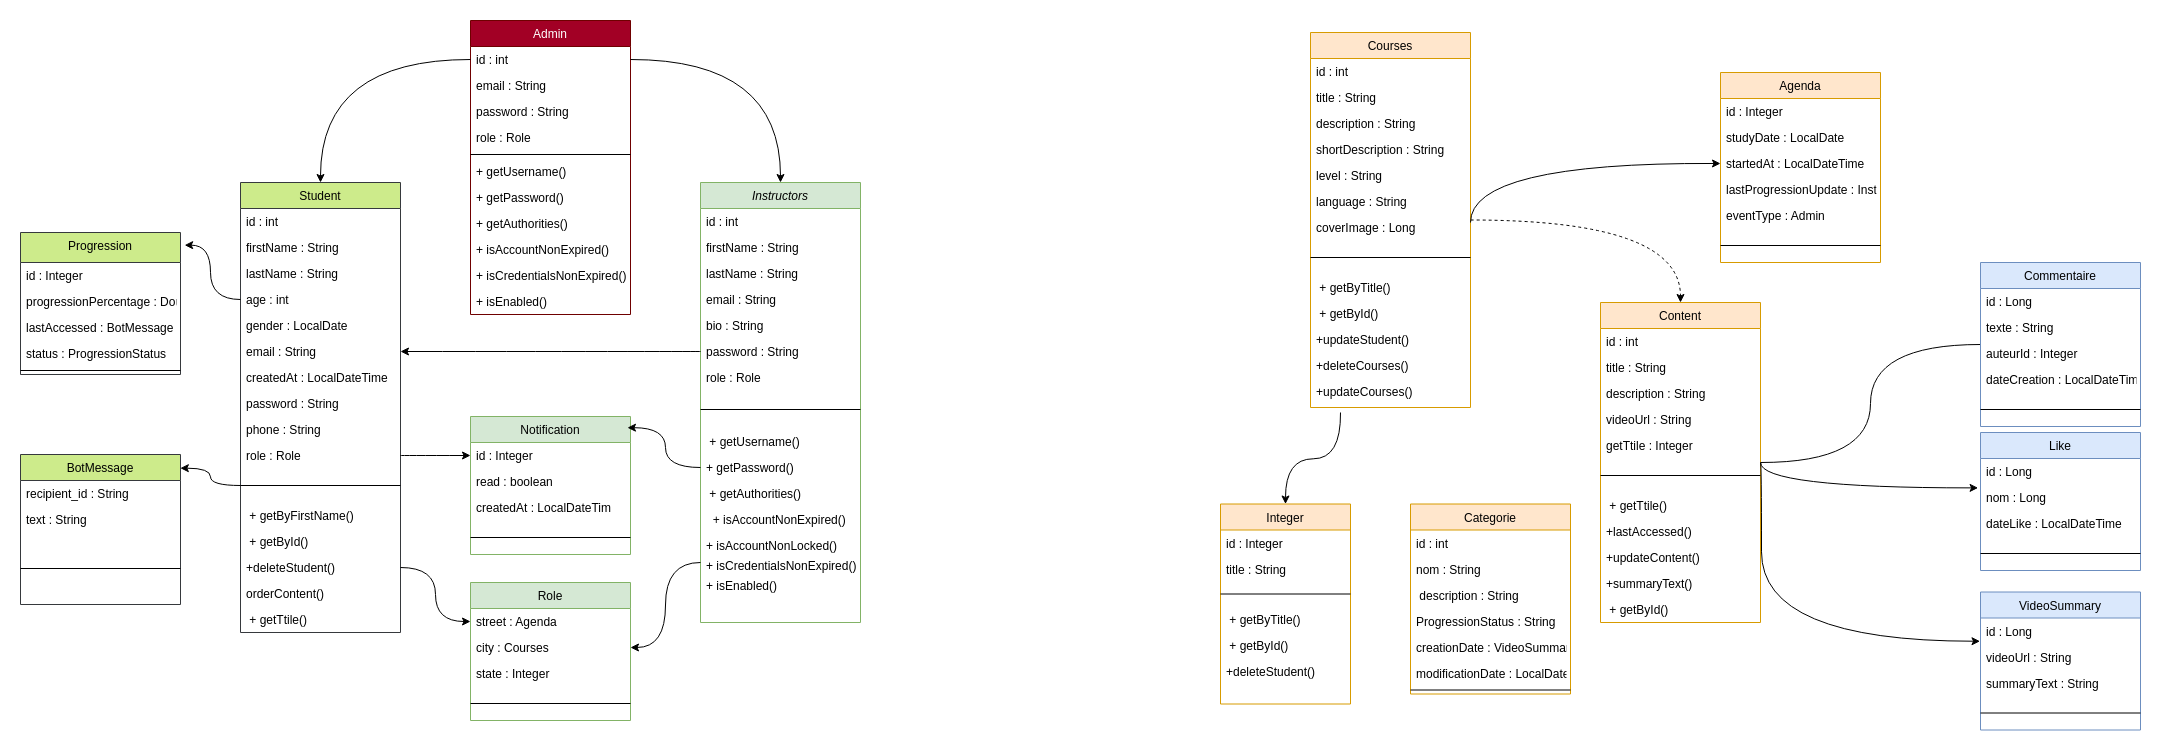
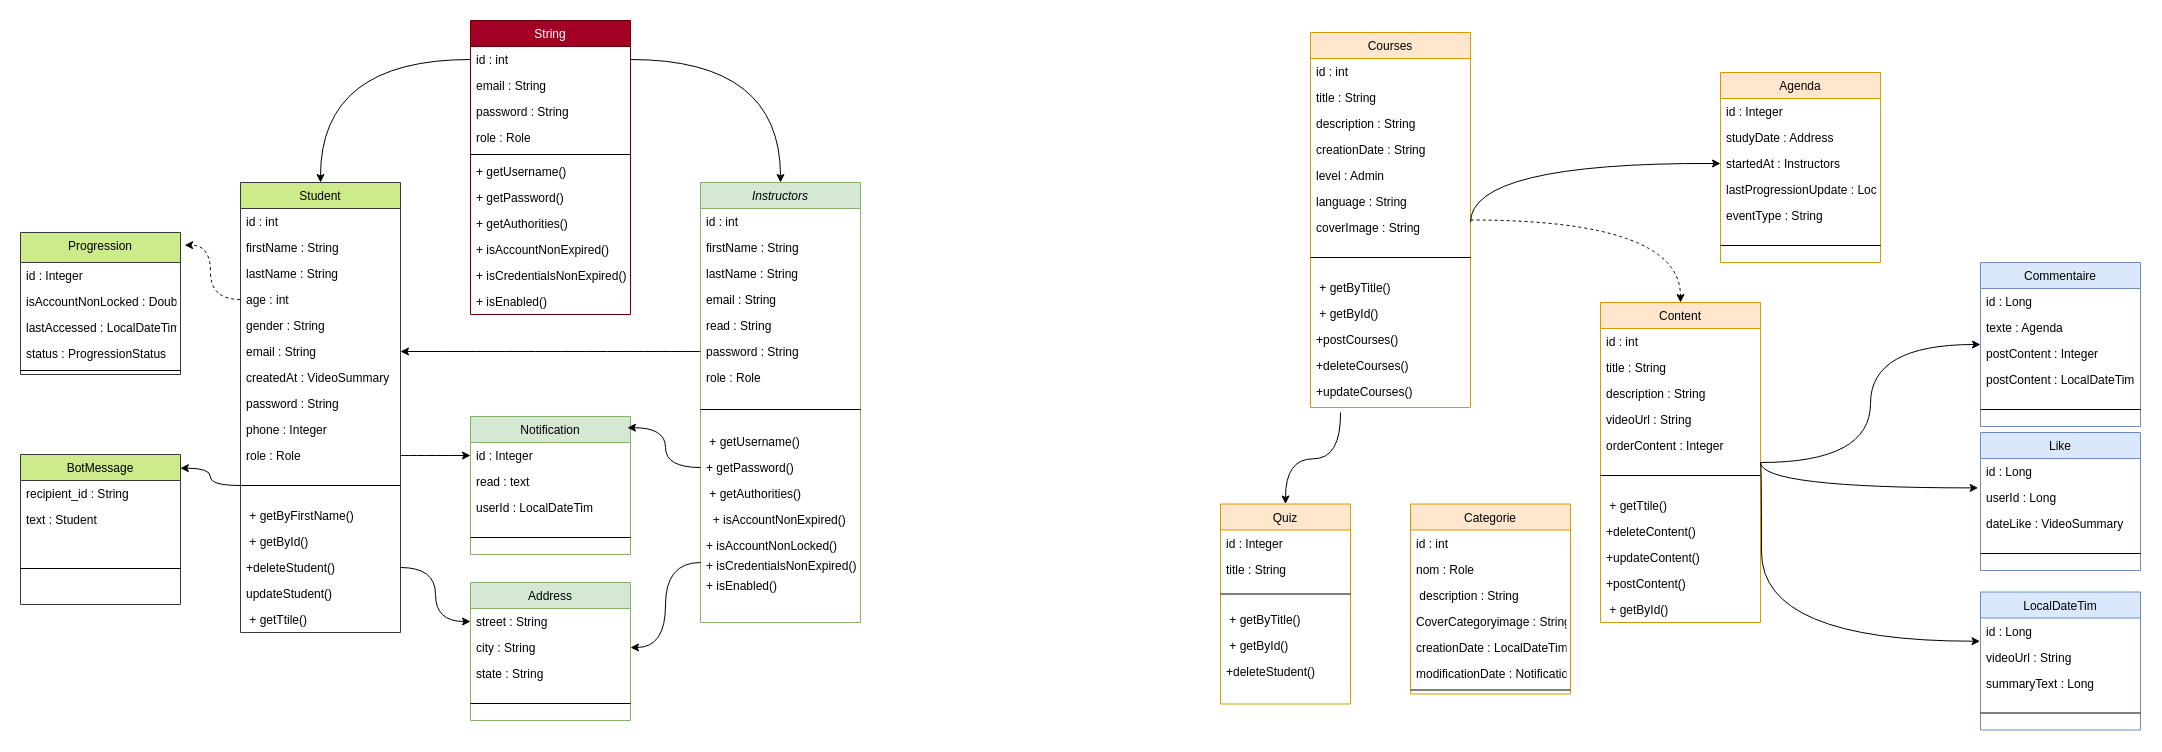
node "Admin": label "Admin" -> "String"
node "studyDate : LocalDate": label "studyDate : LocalDate" -> "studyDate : Address"
node "shortDescription : String": label "shortDescription : String" -> "creationDate : String"
node "startedAt : LocalDateTime": label "startedAt : LocalDateTime" -> "startedAt : Instructors"
node "level : String": label "level : String" -> "level : Admin"
node "lastProgressionUpdate : Instructors": label "lastProgressionUpdate : Instructors" -> "lastProgressionUpdate : LocalDateTim"
node "eventType : Admin": label "eventType : Admin" -> "eventType : String"
node "coverImage : Long": label "coverImage : Long" -> "coverImage : String"
edge "age : int" -> "Progression": style solid -> dashed
node "progressionPercentage : Double": label "progressionPercentage : Double" -> "isAccountNonLocked : Double"
node "gender : LocalDate": label "gender : LocalDate" -> "gender : String"
node "bio : String": label "bio : String" -> "read : String"
node "lastAccessed : BotMessage": label "lastAccessed : BotMessage" -> "lastAccessed : LocalDateTime"
node "texte : String": label "texte : String" -> "texte : Agenda"
node "+updateStudent()": label "+updateStudent()" -> "+postCourses()"
edge "Commentaire" -- "Content": arrowhead none -> classic
node "auteurId : Integer": label "auteurId : Integer" -> "postContent : Integer"
node "createdAt : LocalDateTime": label "createdAt : LocalDateTime" -> "createdAt : VideoSummary"
node "dateCreation : LocalDateTim": label "dateCreation : LocalDateTim" -> "postContent : LocalDateTim"
node "phone : String": label "phone : String" -> "phone : Integer"
node "getTtile : Integer": label "getTtile : Integer" -> "orderContent : Integer"
node "read : boolean": label "read : boolean" -> "read : text"
node "nom : Long": label "nom : Long" -> "userId : Long"
node "createdAt : LocalDateTim": label "createdAt : LocalDateTim" -> "userId : LocalDateTim"
node "Integer": label "Integer" -> "Quiz"
node "text : String": label "text : String" -> "text : Student"
node "dateLike : LocalDateTime": label "dateLike : LocalDateTime" -> "dateLike : VideoSummary"
node "+lastAccessed()": label "+lastAccessed()" -> "+deleteContent()"
node "nom : String": label "nom : String" -> "nom : Role"
node "+summaryText()": label "+summaryText()" -> "+postContent()"
node "orderContent()": label "orderContent()" -> "updateStudent()"
node "Role": label "Role" -> "Address"
node "VideoSummary": label "VideoSummary" -> "LocalDateTim"
node "street : Agenda": label "street : Agenda" -> "street : String"
node "ProgressionStatus : String": label "ProgressionStatus : String" -> "CoverCategoryimage : String"
node "city : Courses": label "city : Courses" -> "city : String"
node "creationDate : VideoSummary": label "creationDate : VideoSummary" -> "creationDate : LocalDateTime"
node "state : Integer": label "state : Integer" -> "state : String"
node "modificationDate : LocalDateTime": label "modificationDate : LocalDateTime" -> "modificationDate : Notification"
node "summaryText : String": label "summaryText : String" -> "summaryText : Long"
